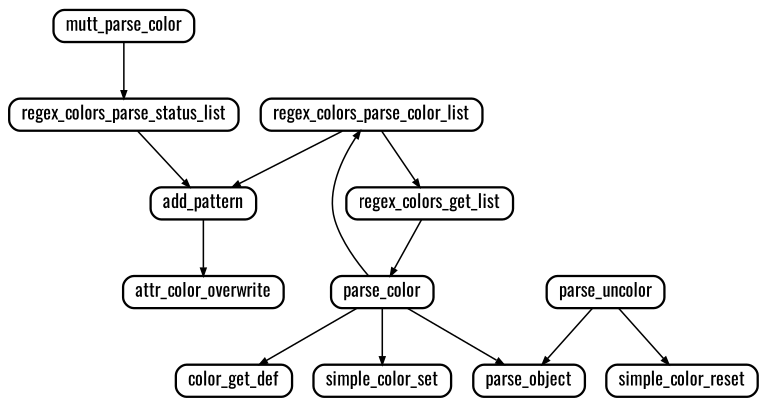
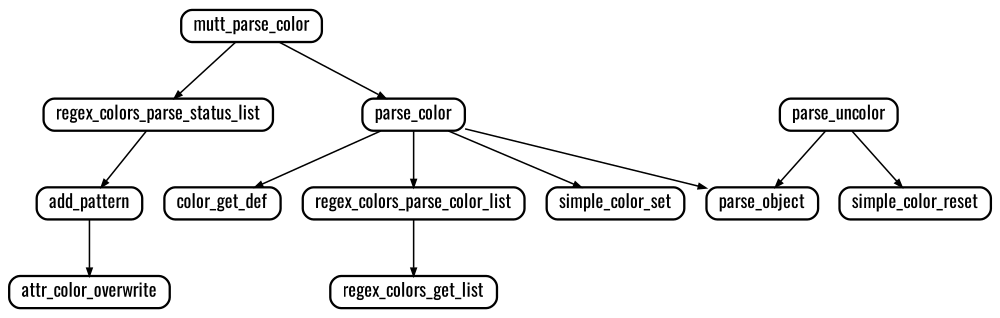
edge "regex_colors_parse_color_list" -> "add_pattern": removed
edge "regex_colors_get_list" -> "parse_color": now "mutt_parse_color" -> "parse_color"
